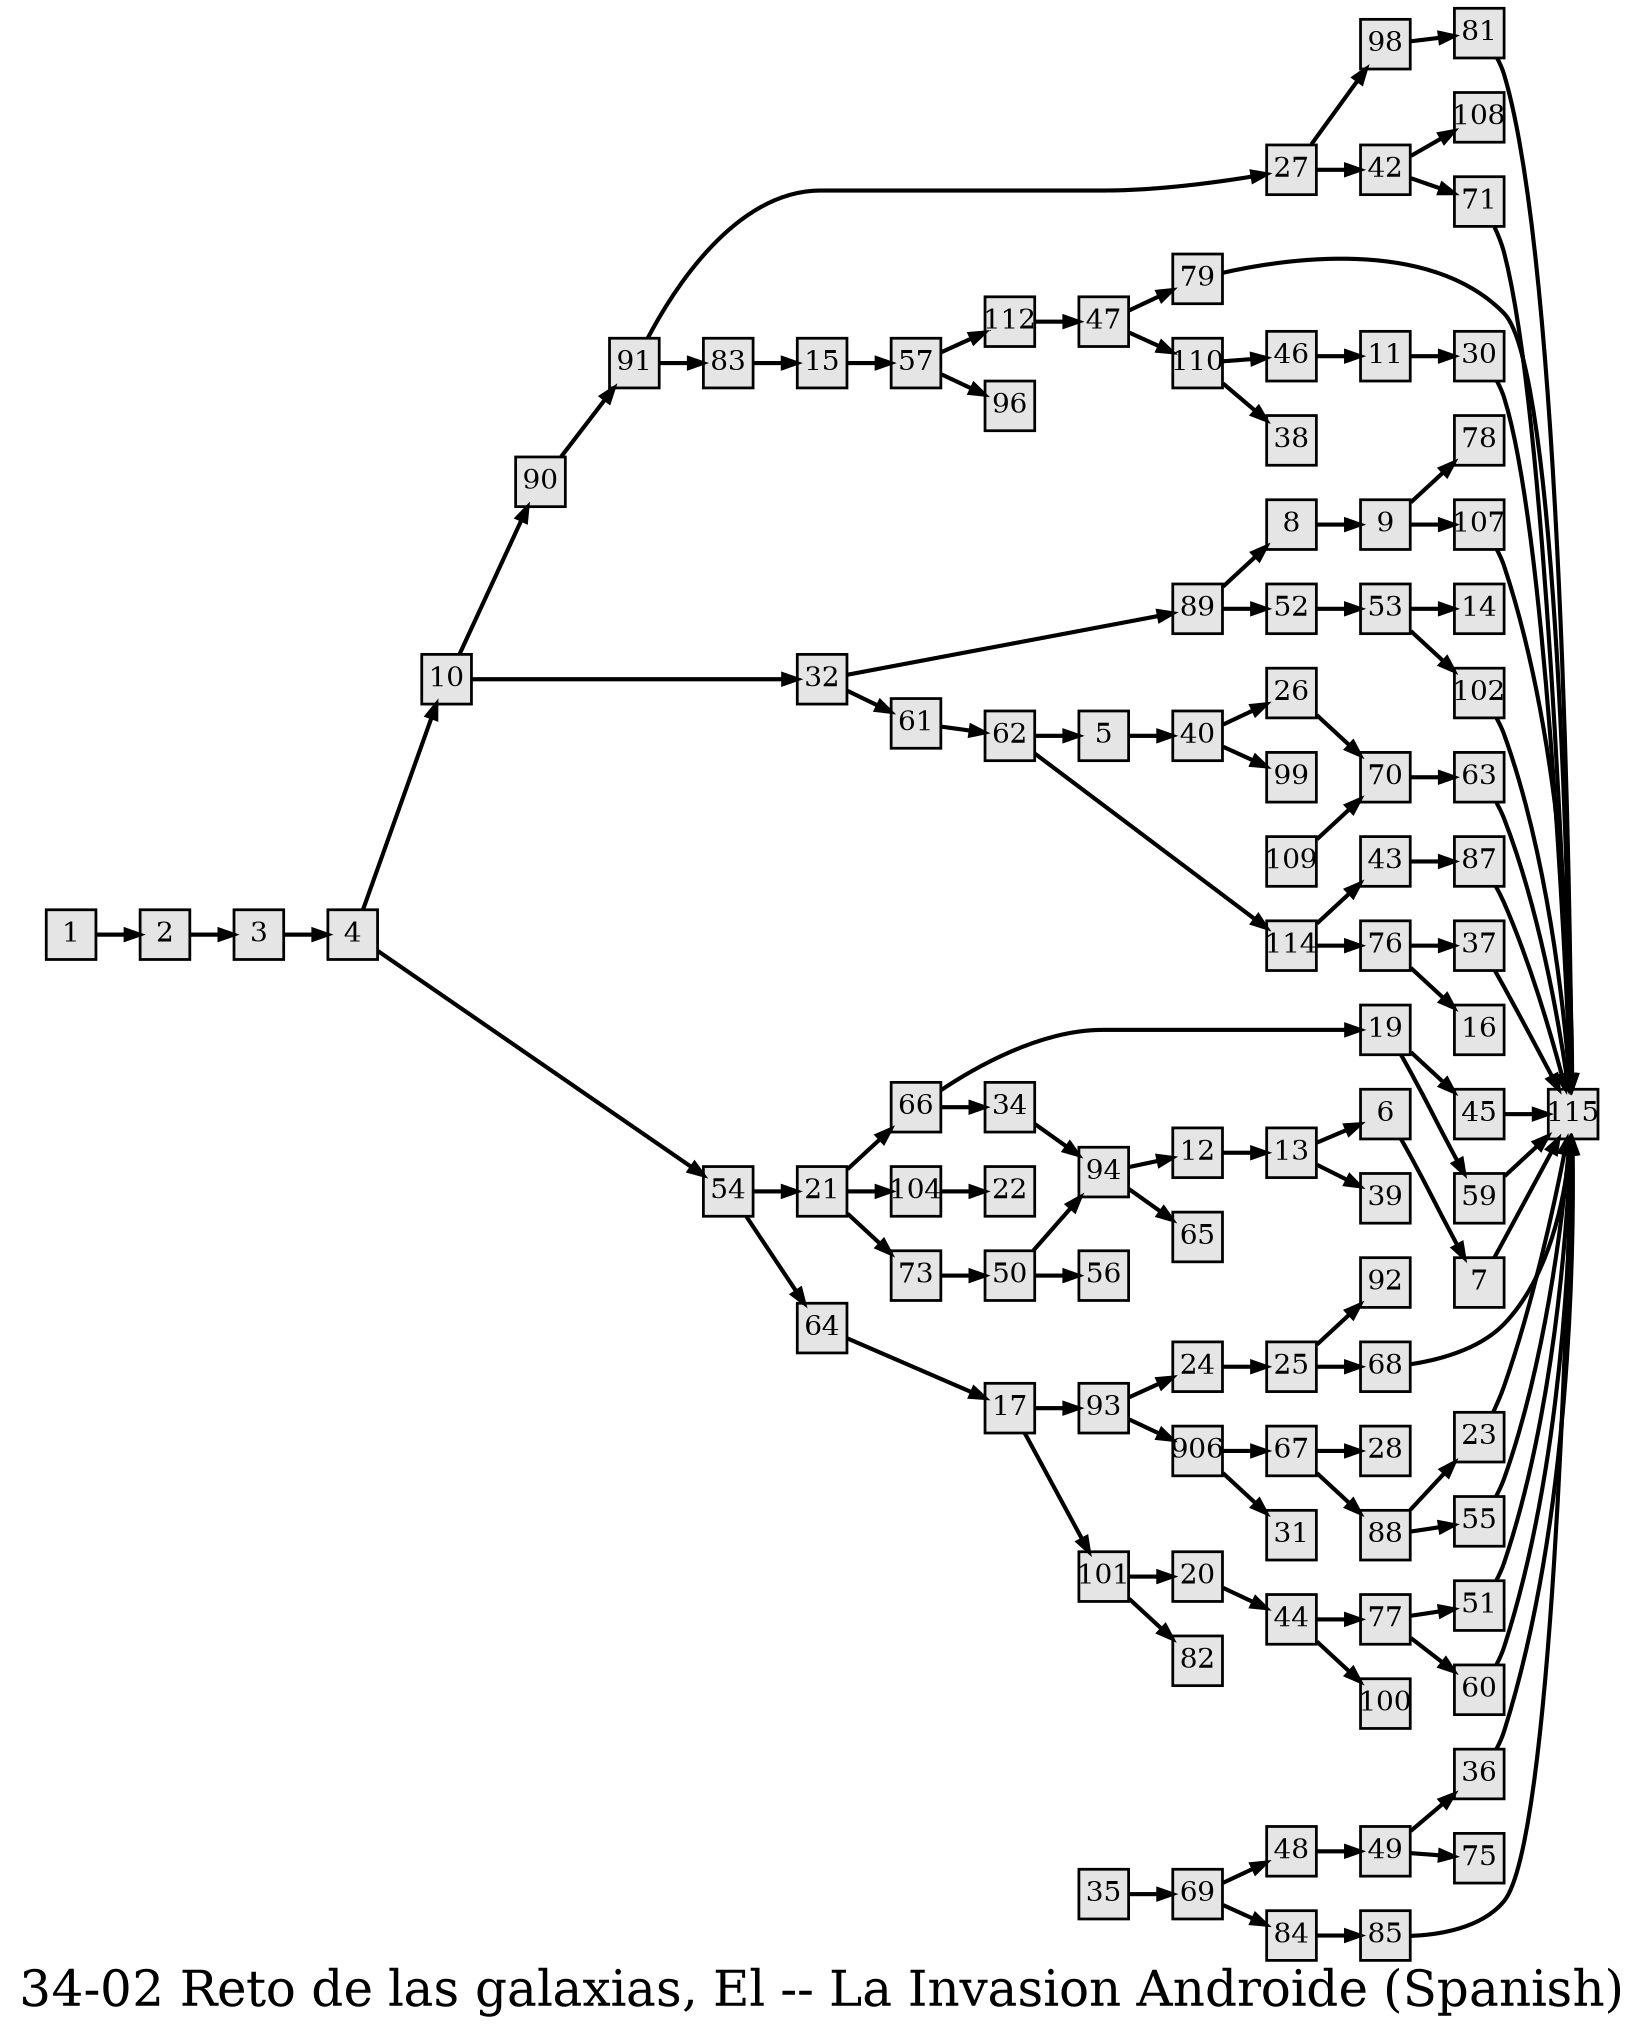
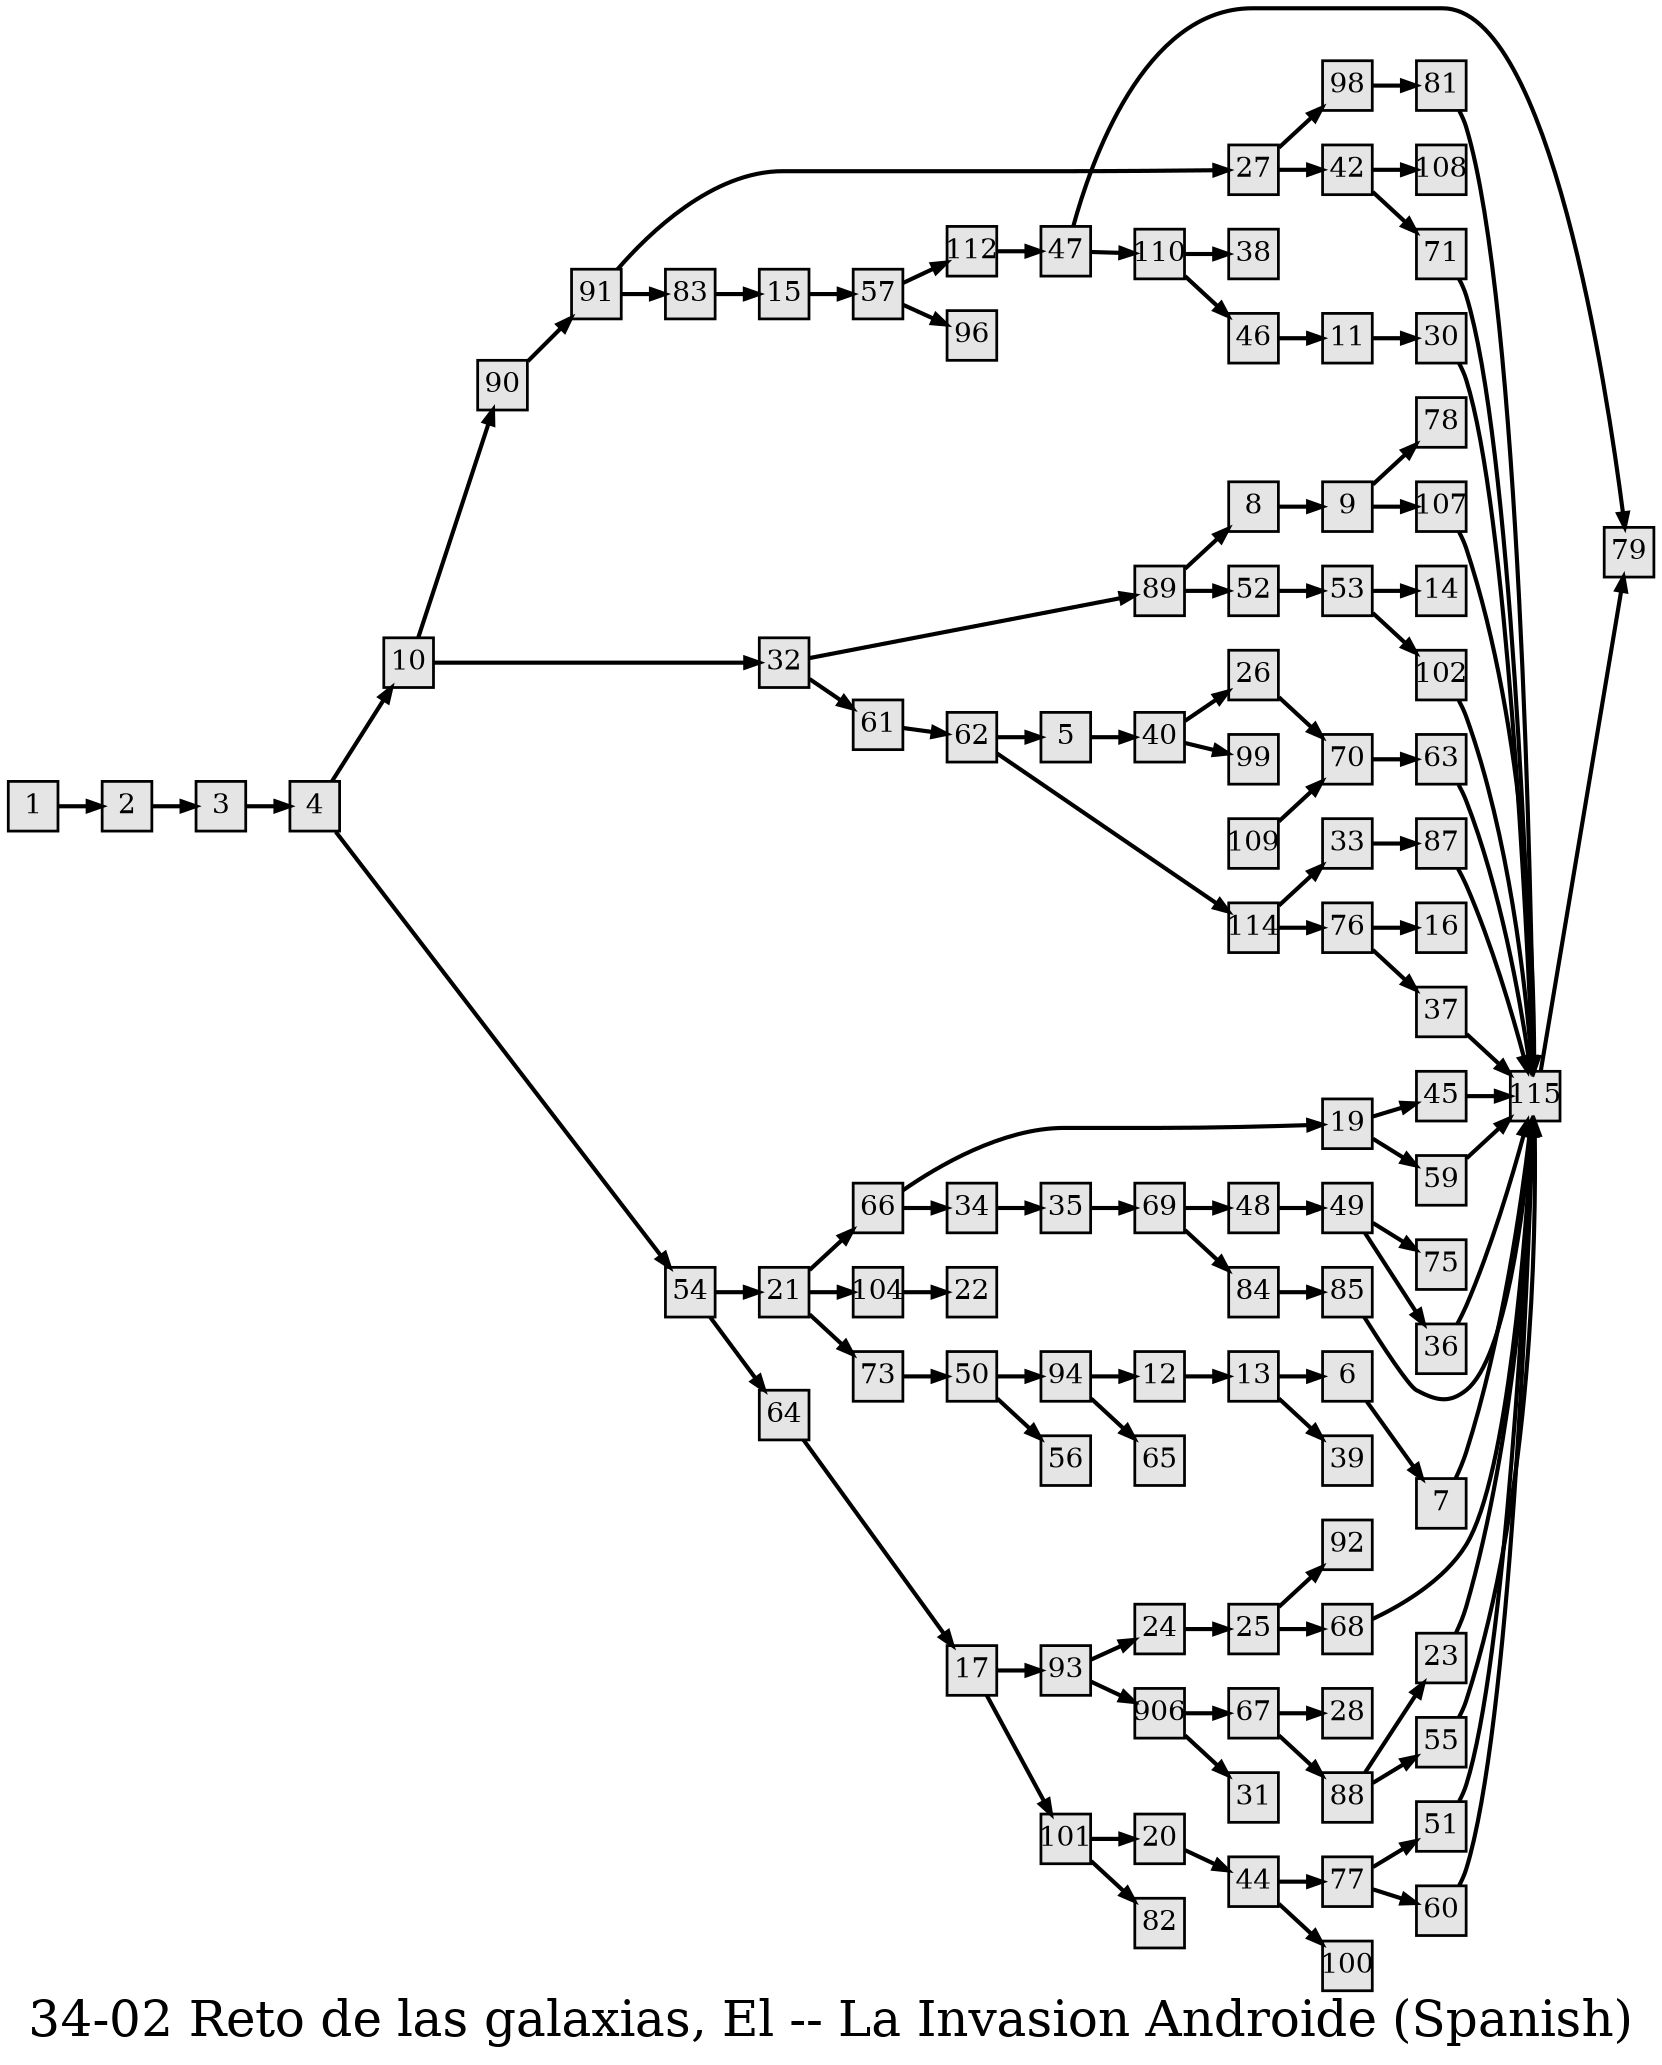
edge "79" -> "115": reversed
node "43": label "43" -> "33"
edge "34" -> "94": now "34" -> "35"
